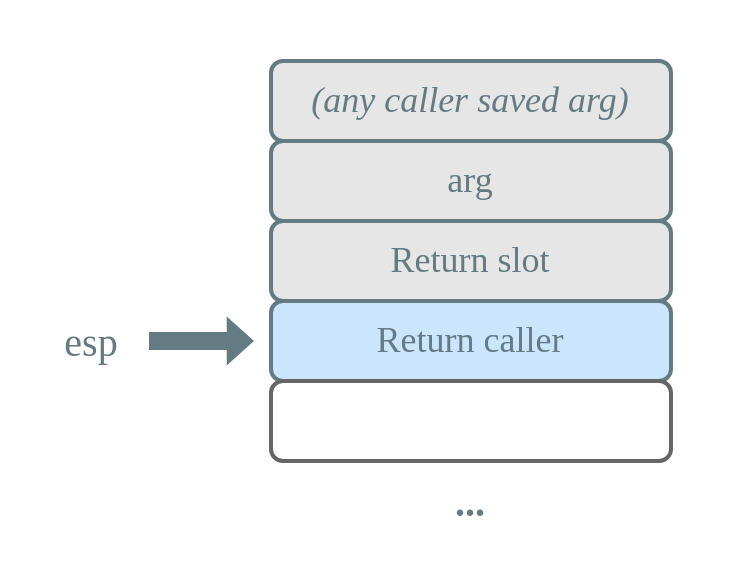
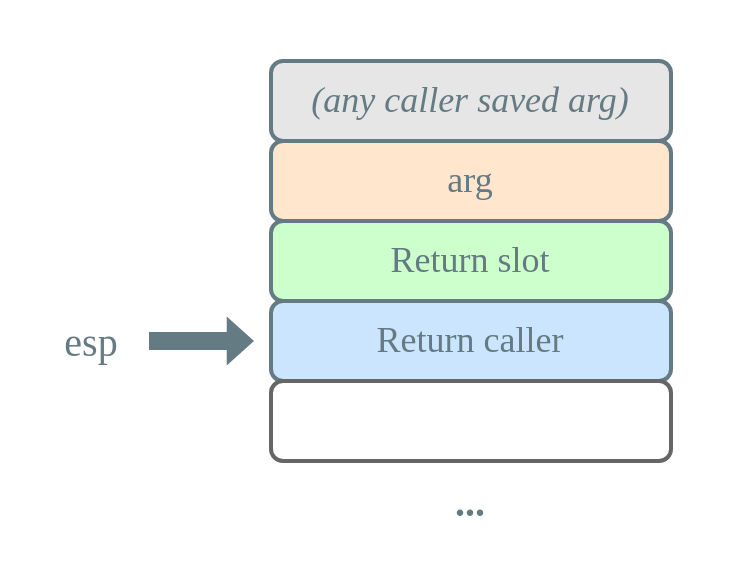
node "arg": fillcolor #e6e6e6 -> #ffe6cc
node "Return slot": fillcolor #e6e6e6 -> #ccffcc
